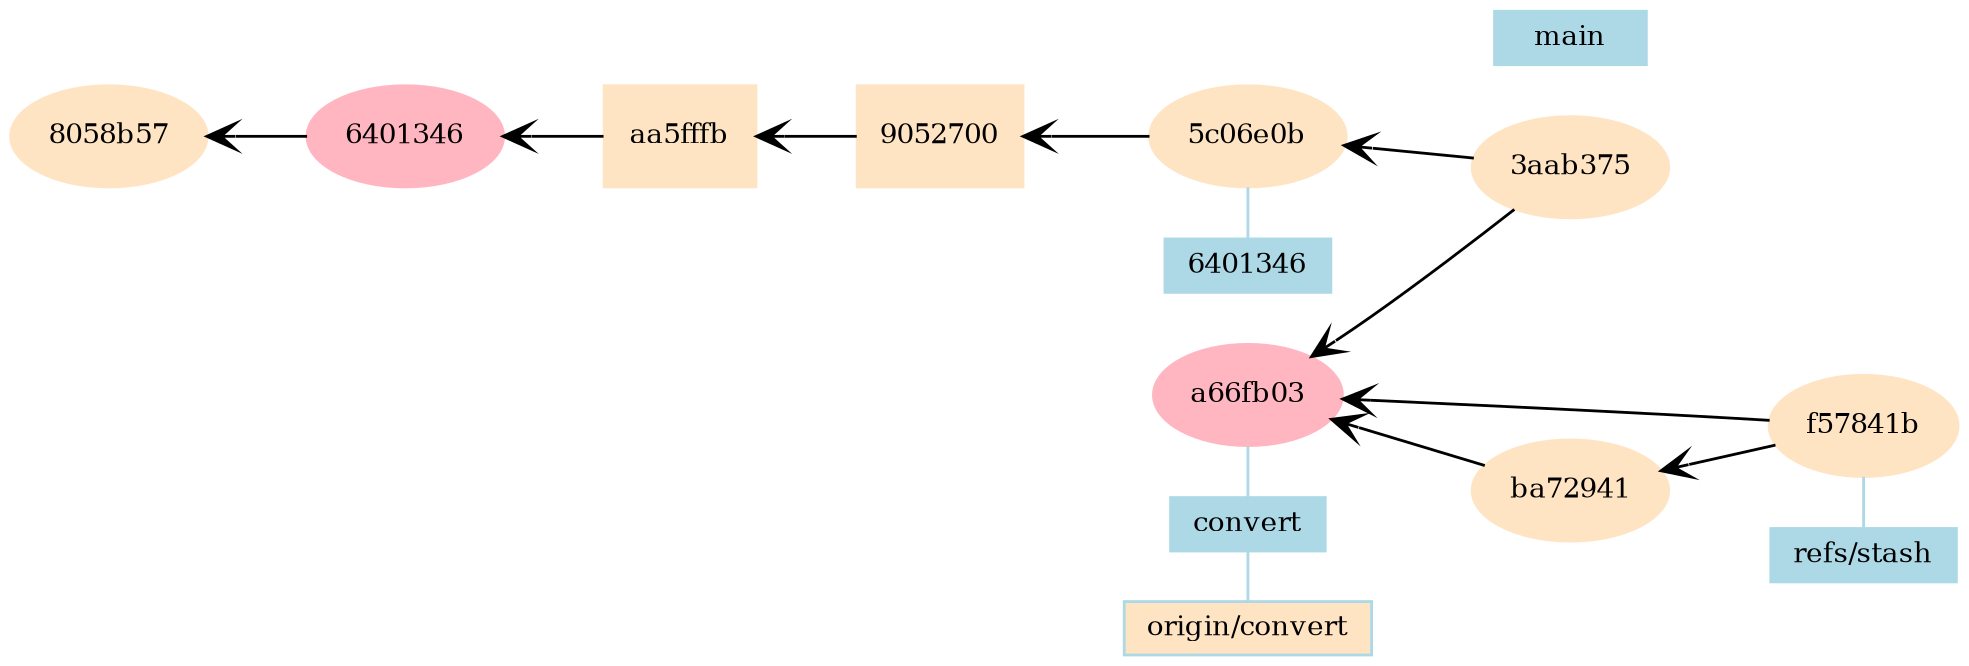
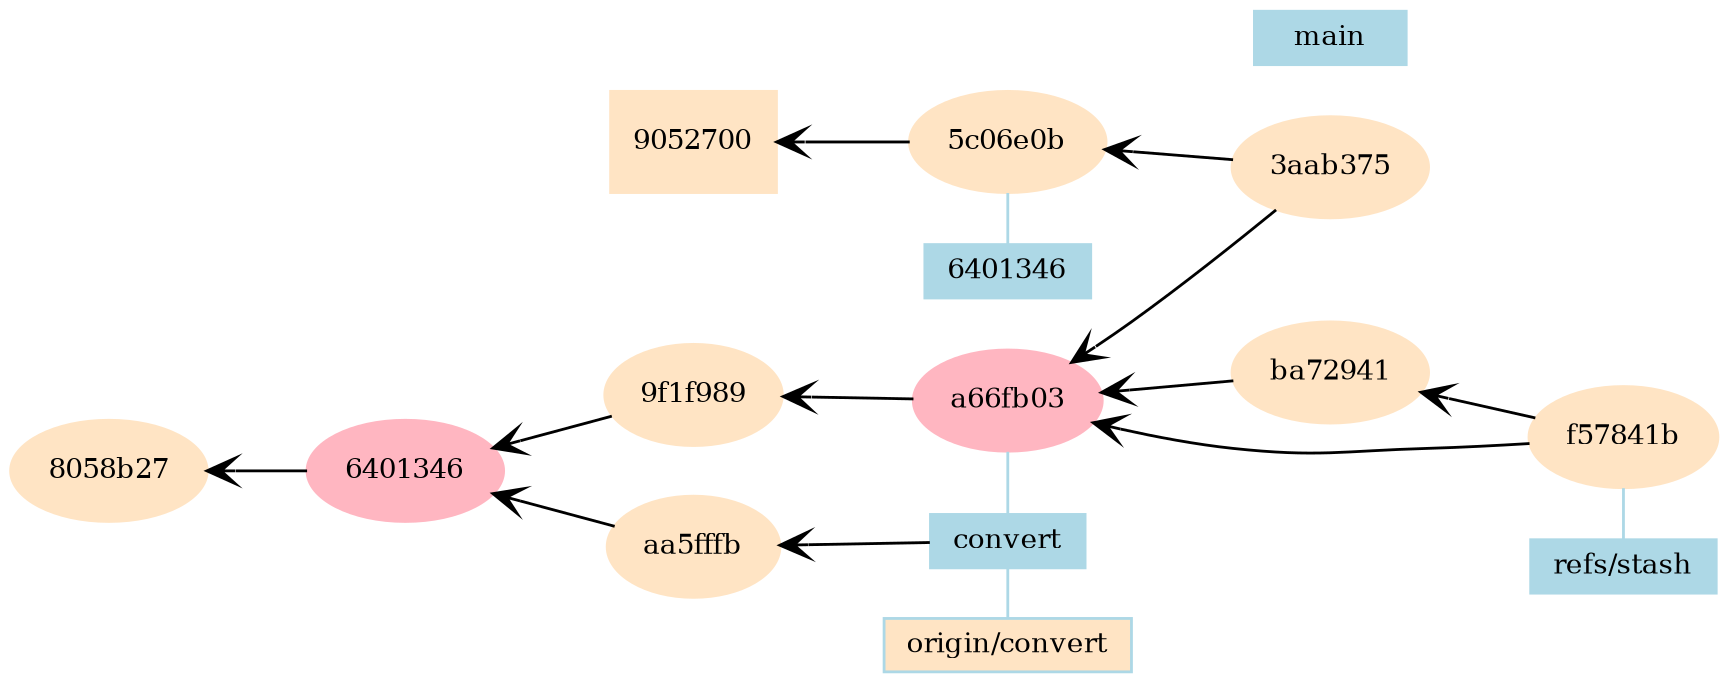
node "8058b57": label "8058b57" -> "8058b27"
node "aa5fffb": shape box -> ellipse
edge "9052700" -> "aa5fffb": now "convert" -> "aa5fffb"
node "9f1f989": added
